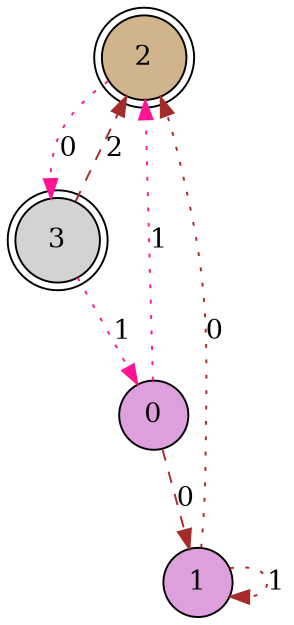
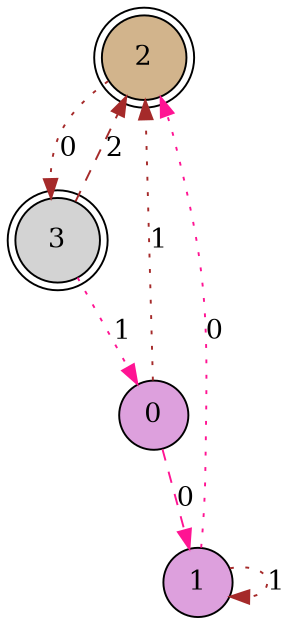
edge "2" -> "3": color deeppink -> brown
edge "0" -> "2": color deeppink -> brown
edge "1" -> "2": color brown -> deeppink
edge "0" -> "1": color brown -> deeppink
